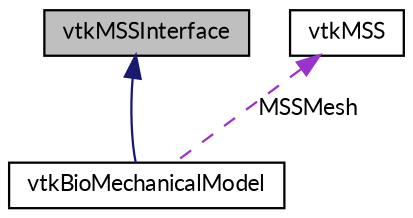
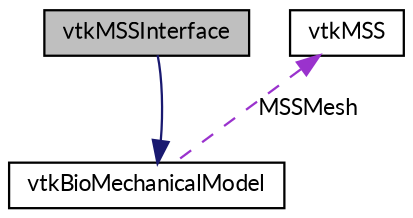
edge "vtkBioMechanicalModel" -> "vtkMSSInterface": reversed
